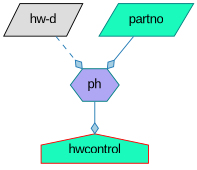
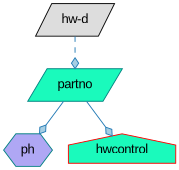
edge "hw-d" -> "ph": now "hw-d" -> "partno"
edge "ph" -> "hwcontrol": now "partno" -> "hwcontrol"
